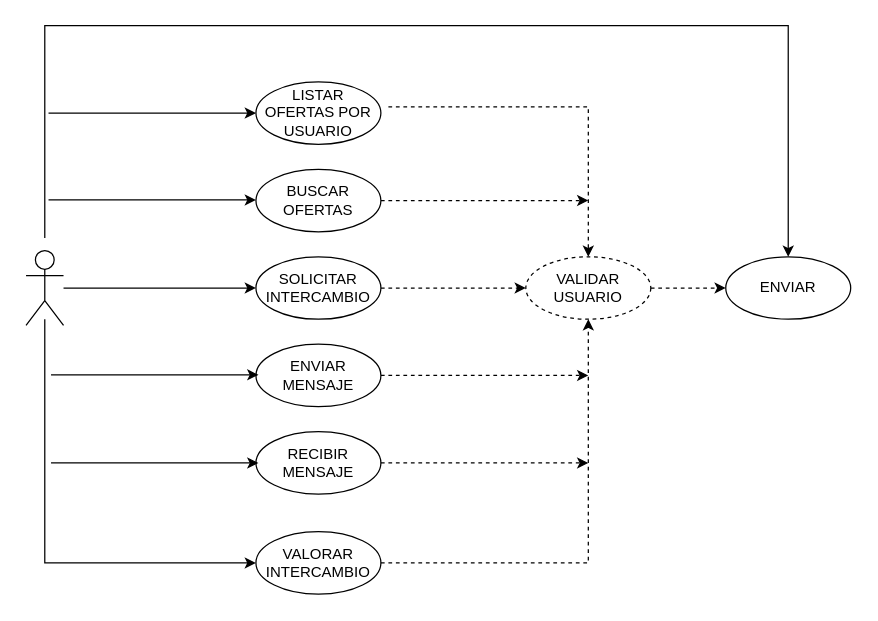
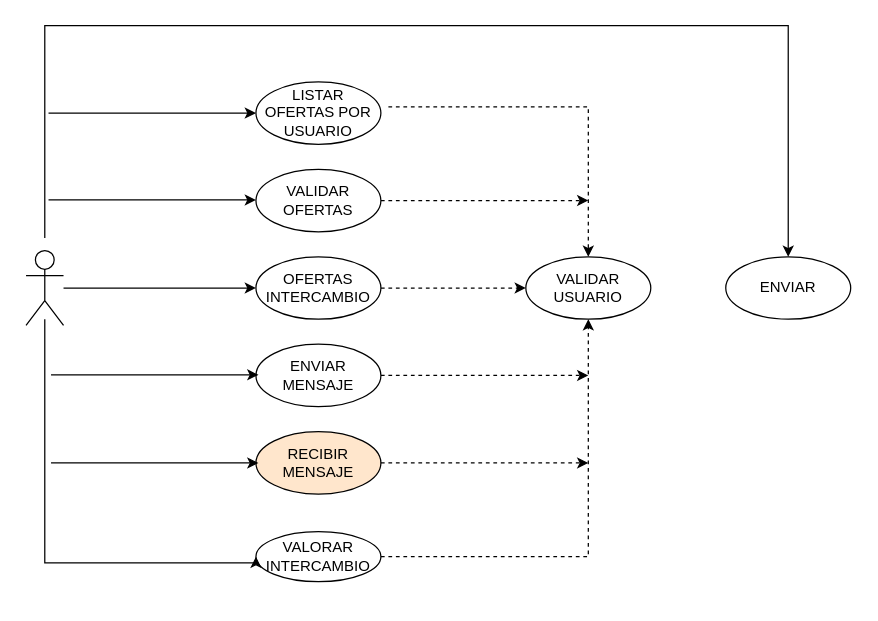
node "BUSCAR OFERTAS": label "BUSCAR OFERTAS" -> "VALIDAR OFERTAS"
node "SOLICITAR INTERCAMBIO": label "SOLICITAR INTERCAMBIO" -> "OFERTAS INTERCAMBIO"
node "VALIDAR USUARIO": style dashed -> solid
edge "VALIDAR USUARIO" -> "ENVIAR": removed
node "RECIBIR MENSAJE": fillcolor #ffffff -> #ffe6cc
node "VALORAR INTERCAMBIO": size 125x63 -> 125x50
